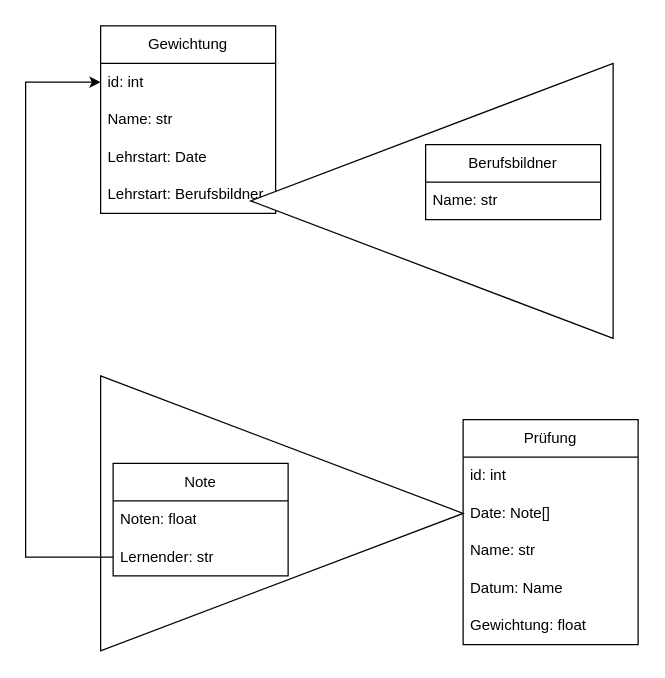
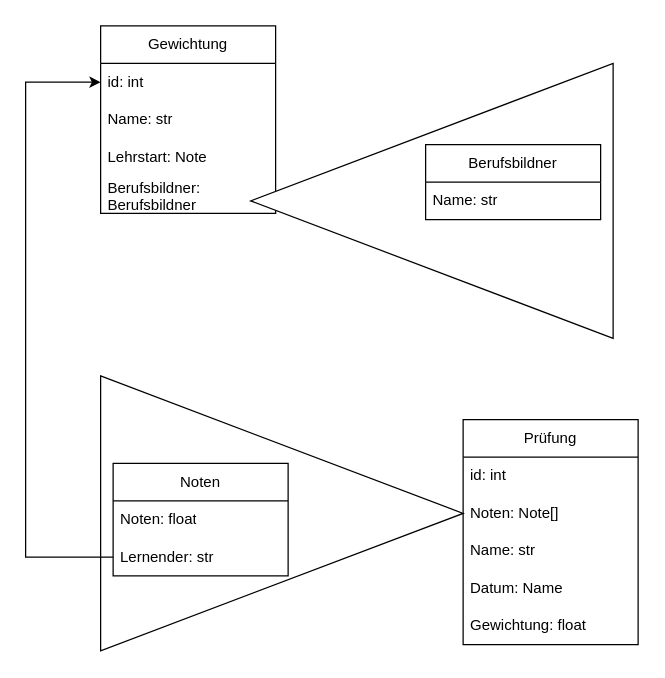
node "Lehrstart: Date": label "Lehrstart: Date" -> "Lehrstart: Note"
node "Lehrstart: Berufsbildner": label "Lehrstart: Berufsbildner" -> "Berufsbildner: Berufsbildner"
node "Note": label "Note" -> "Noten"
node "Date: Note[]": label "Date: Note[]" -> "Noten: Note[]"
